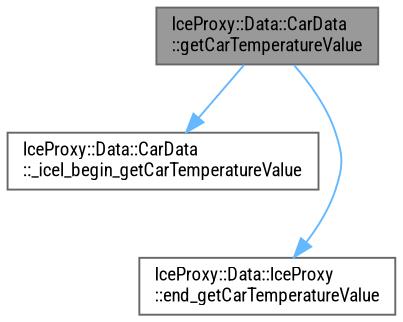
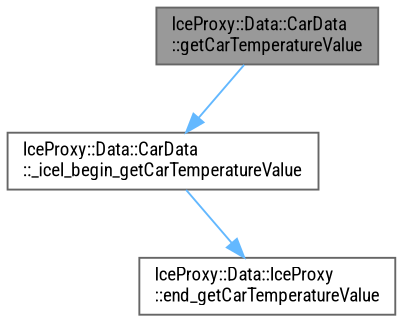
edge "IceProxy::Data::CarData ::getCarTemperatureValue" -> "IceProxy::Data::IceProxy ::end_getCarTemperatureValue": now "IceProxy::Data::CarData ::_iceI_begin_getCarTemperatureValue" -> "IceProxy::Data::IceProxy ::end_getCarTemperatureValue"
